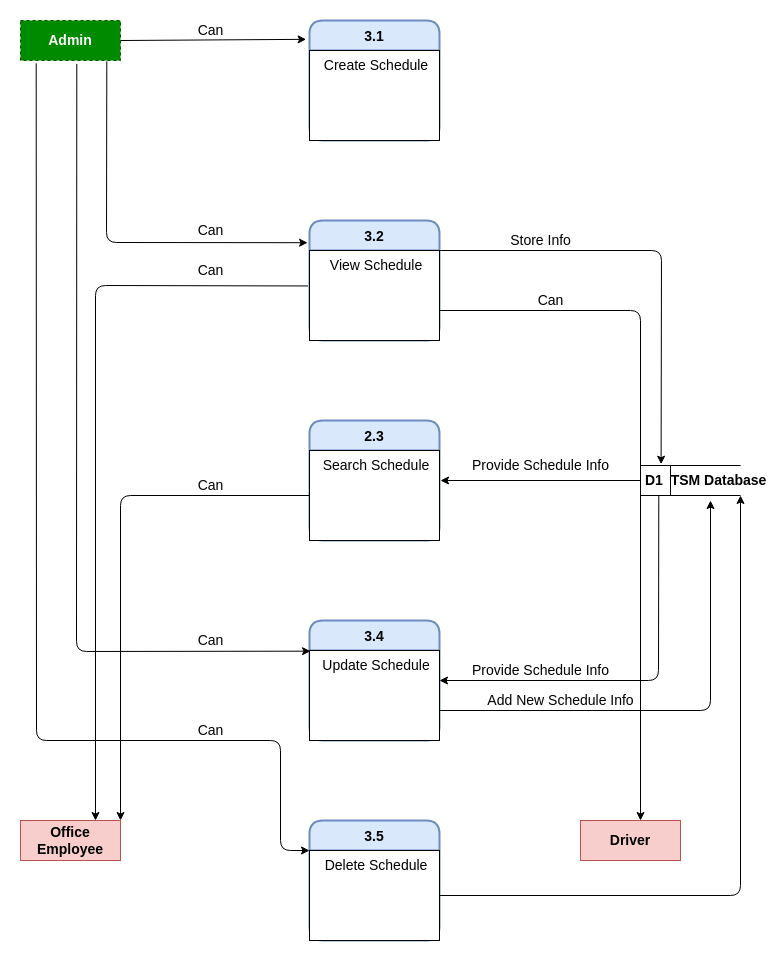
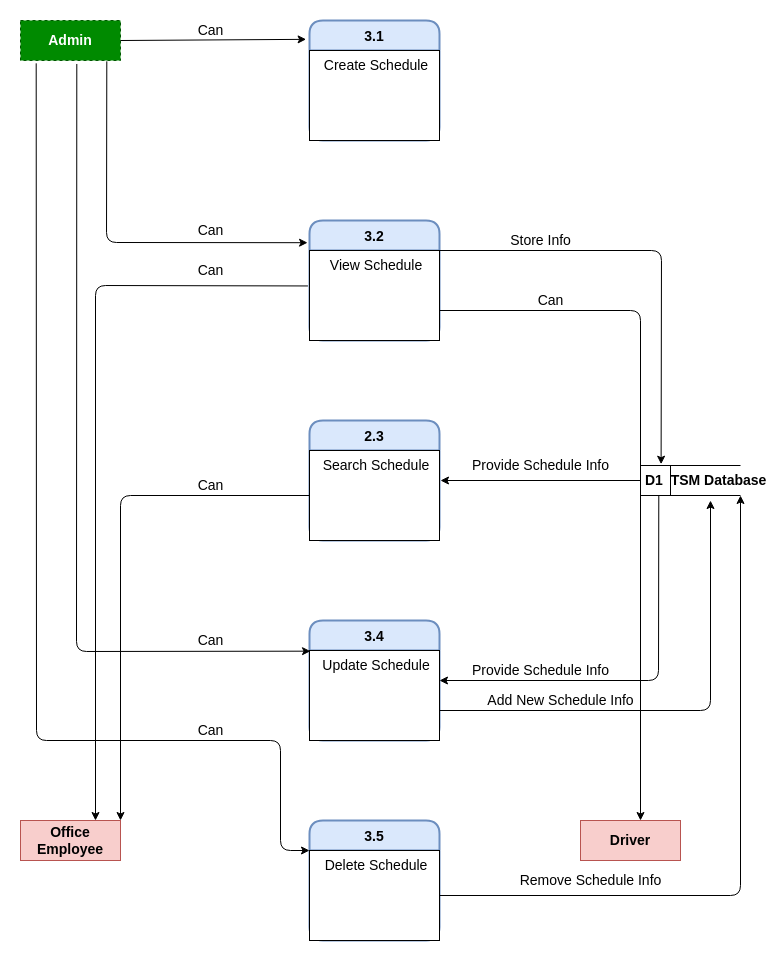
node "Remove Schedule Info": added
